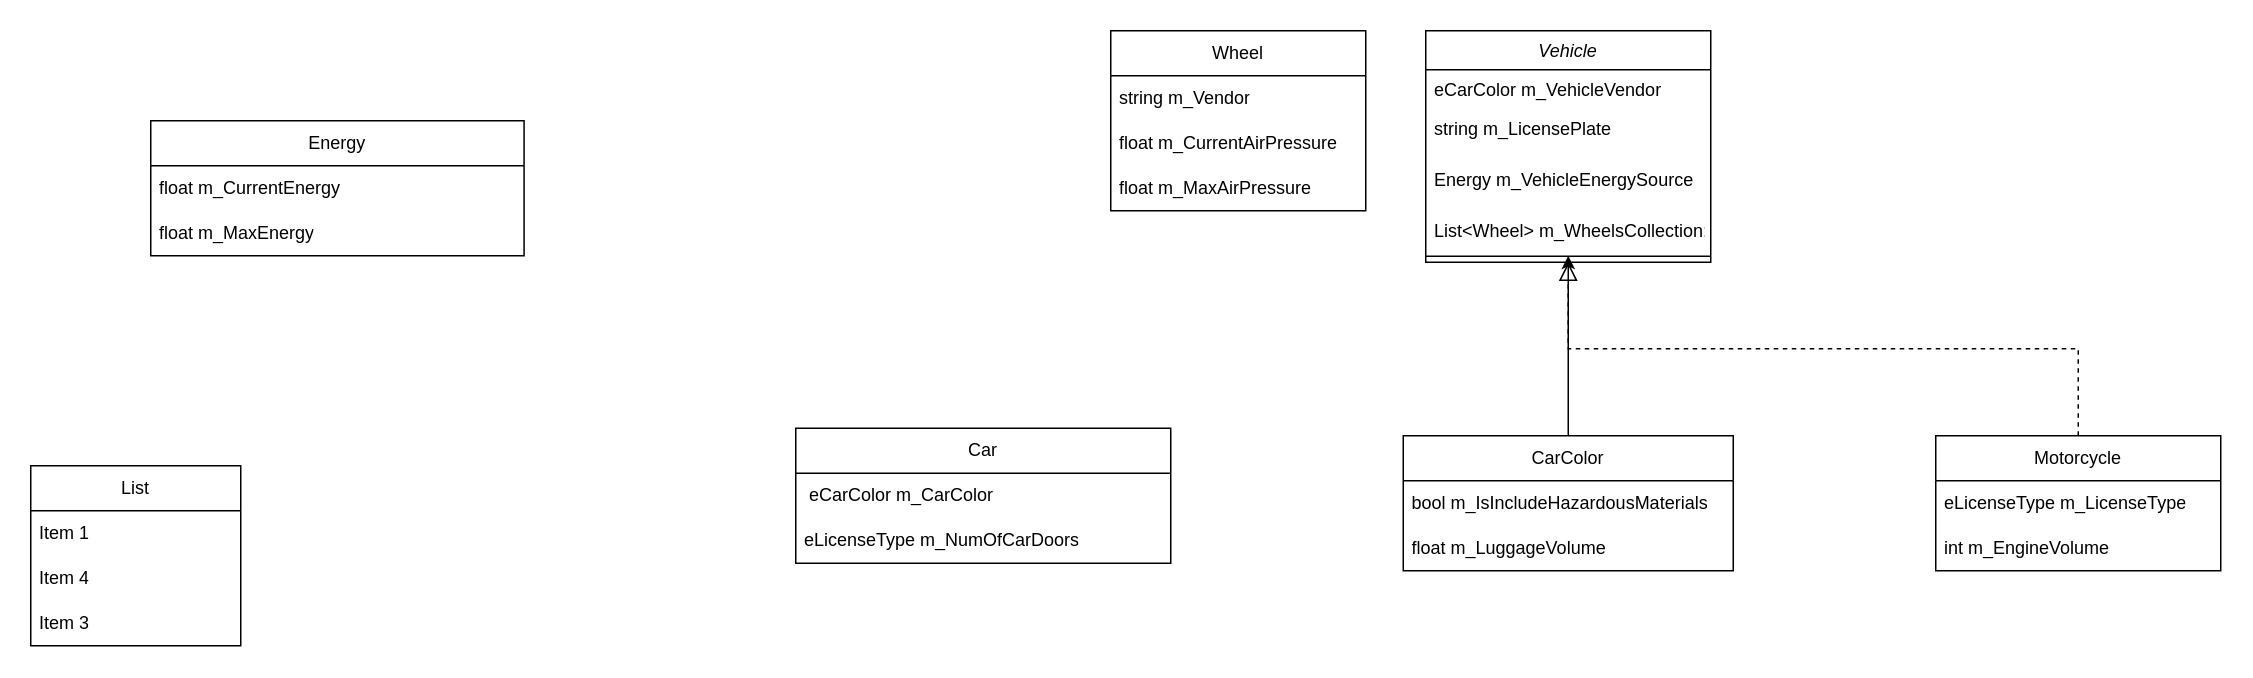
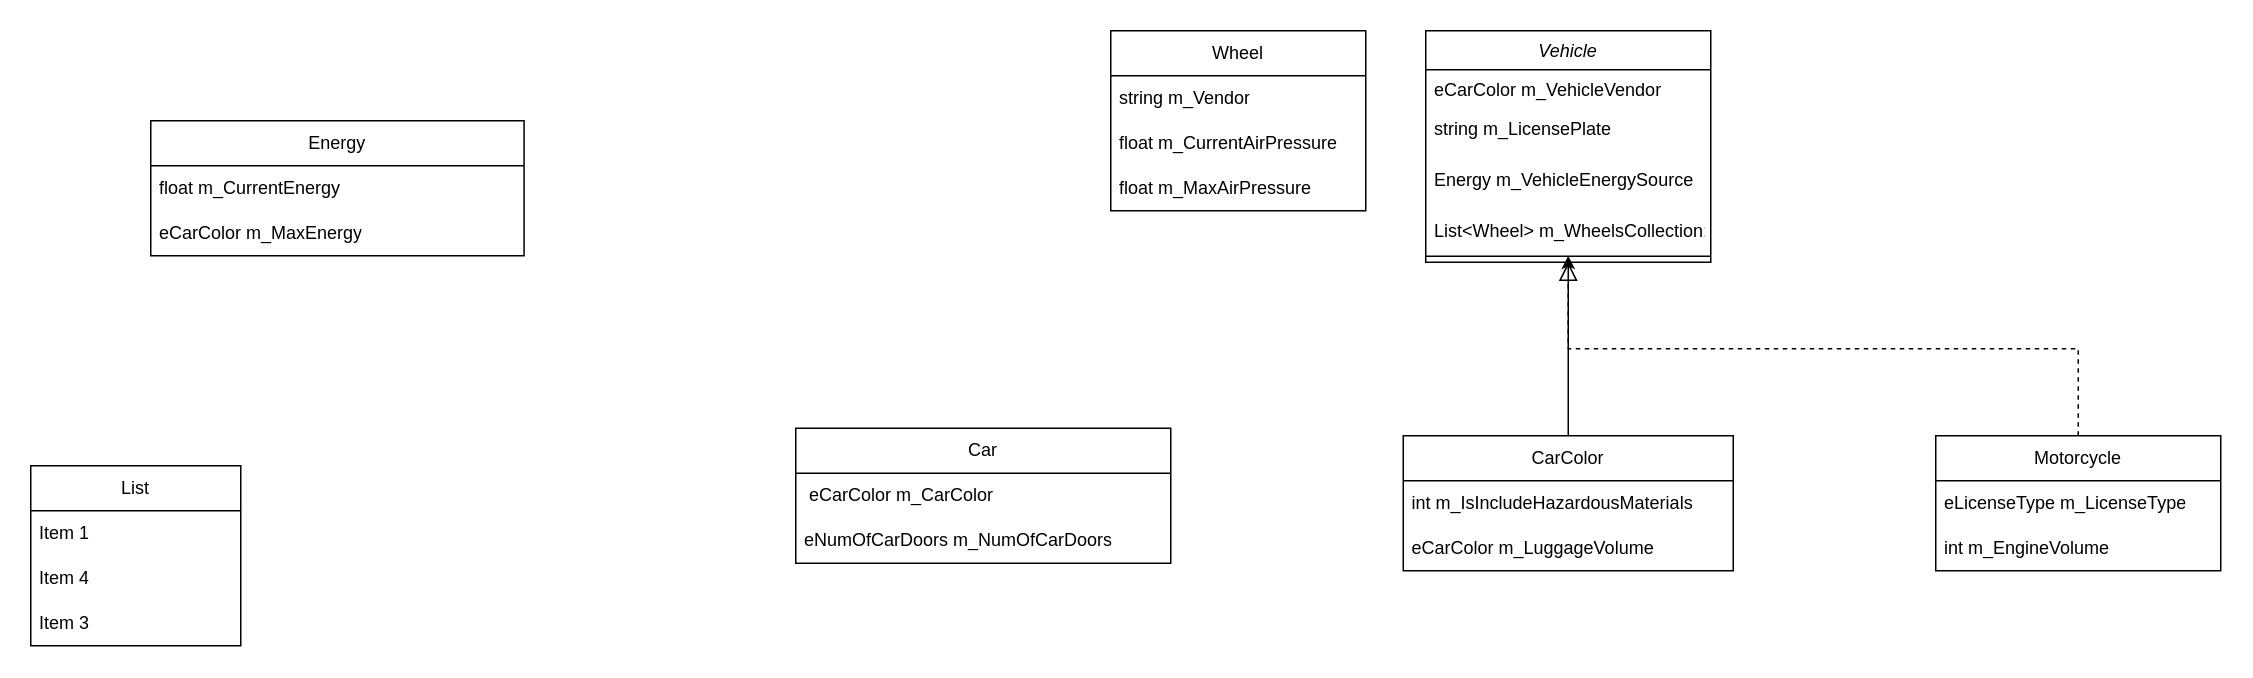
node "float m_MaxEnergy": label "float m_MaxEnergy" -> "eCarColor m_MaxEnergy"
node "bool m_IsIncludeHazardousMaterials": label "bool m_IsIncludeHazardousMaterials" -> "int m_IsIncludeHazardousMaterials"
node "eLicenseType m_NumOfCarDoors": label "eLicenseType m_NumOfCarDoors" -> "eNumOfCarDoors m_NumOfCarDoors"
node "float m_LuggageVolume": label "float m_LuggageVolume" -> "eCarColor m_LuggageVolume"
